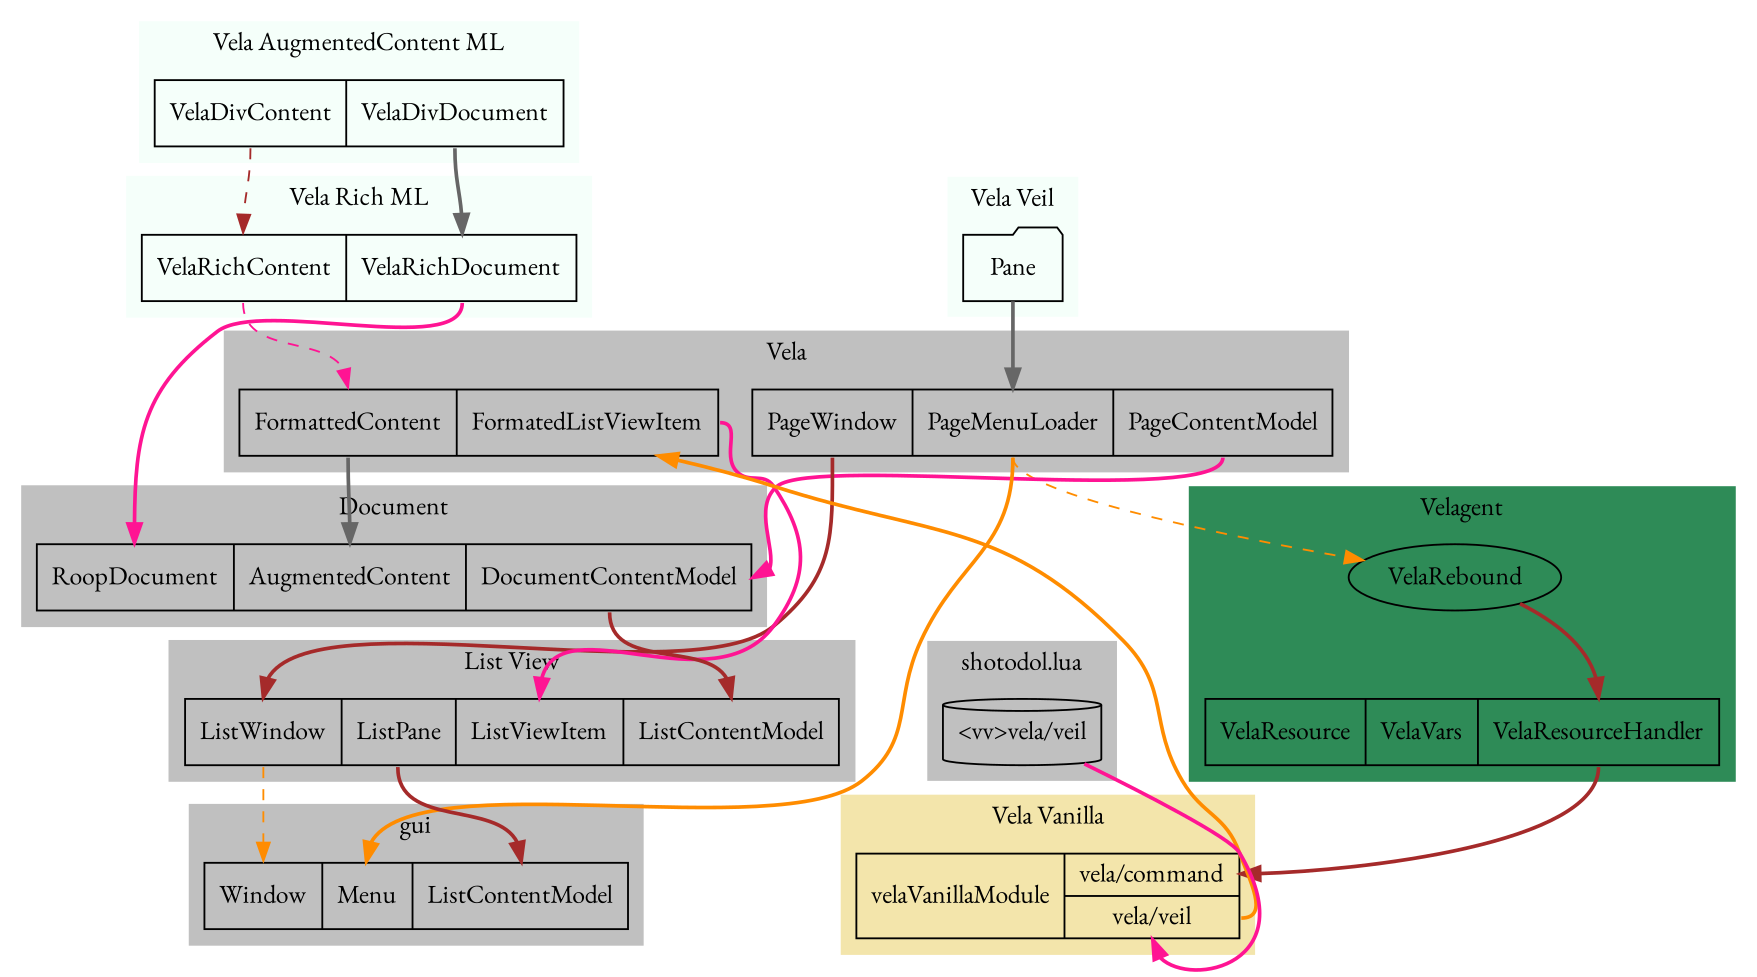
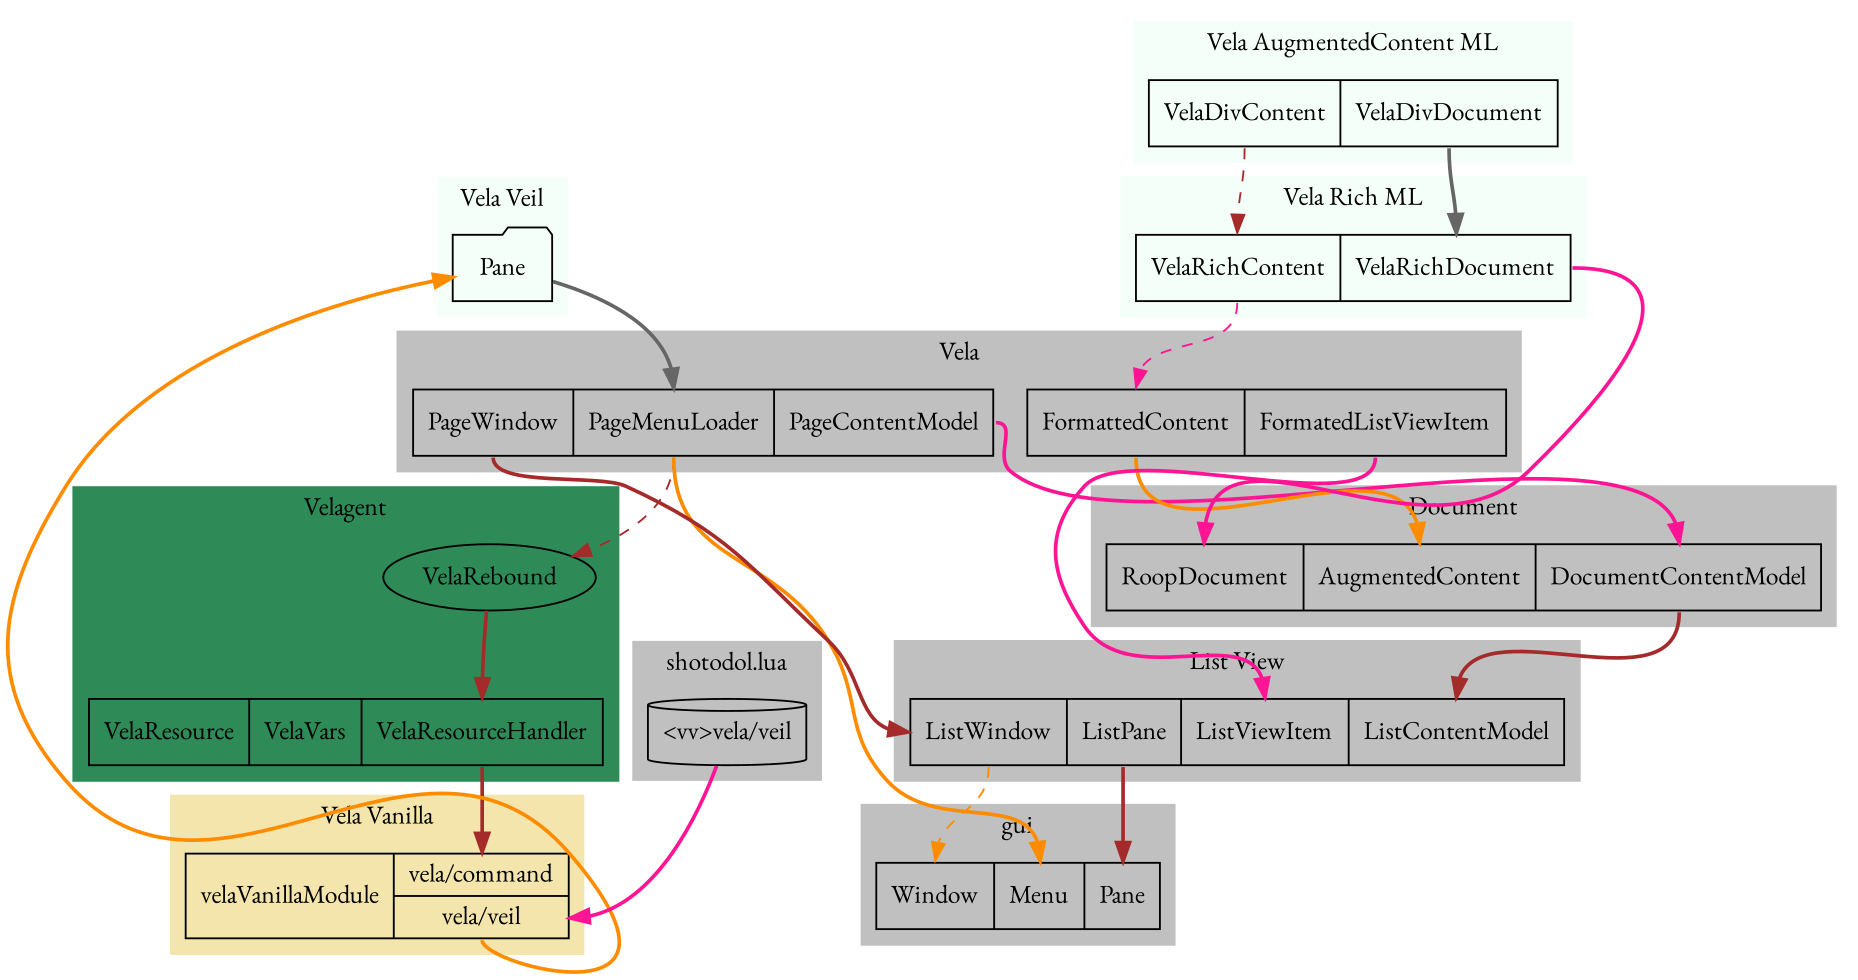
edge "FormattedContent" -> "RoopDocument": color gray40 -> darkorange
edge "PageWindow" -> "VelaRebound": color darkorange -> brown
edge "velaVanillaModule" -> "FormattedContent": now "velaVanillaModule" -> "Pane"
node "Window": text "ListContentModel" -> "Pane"
